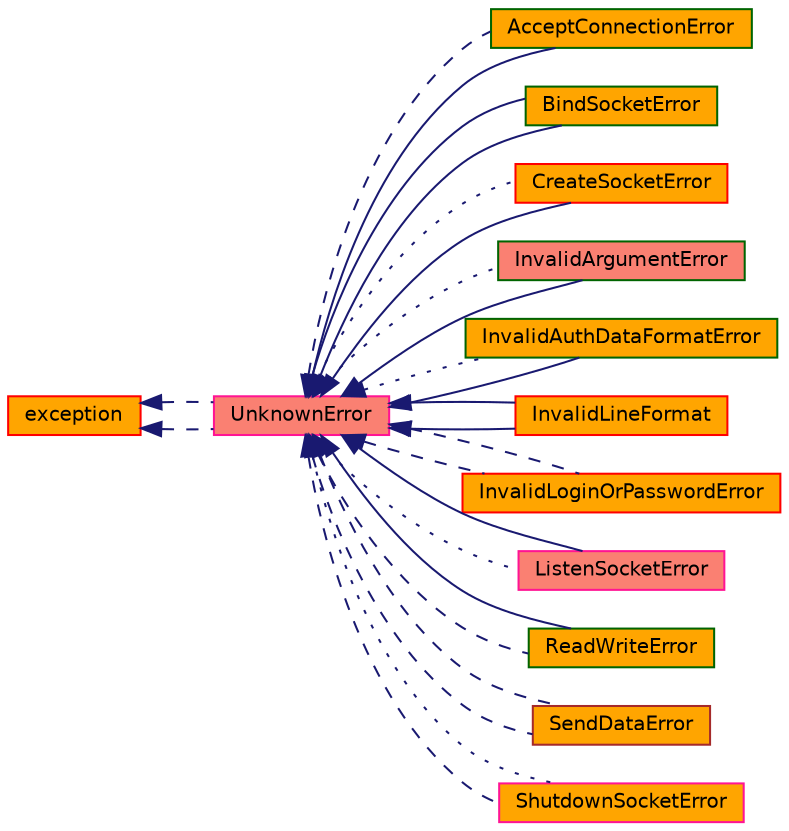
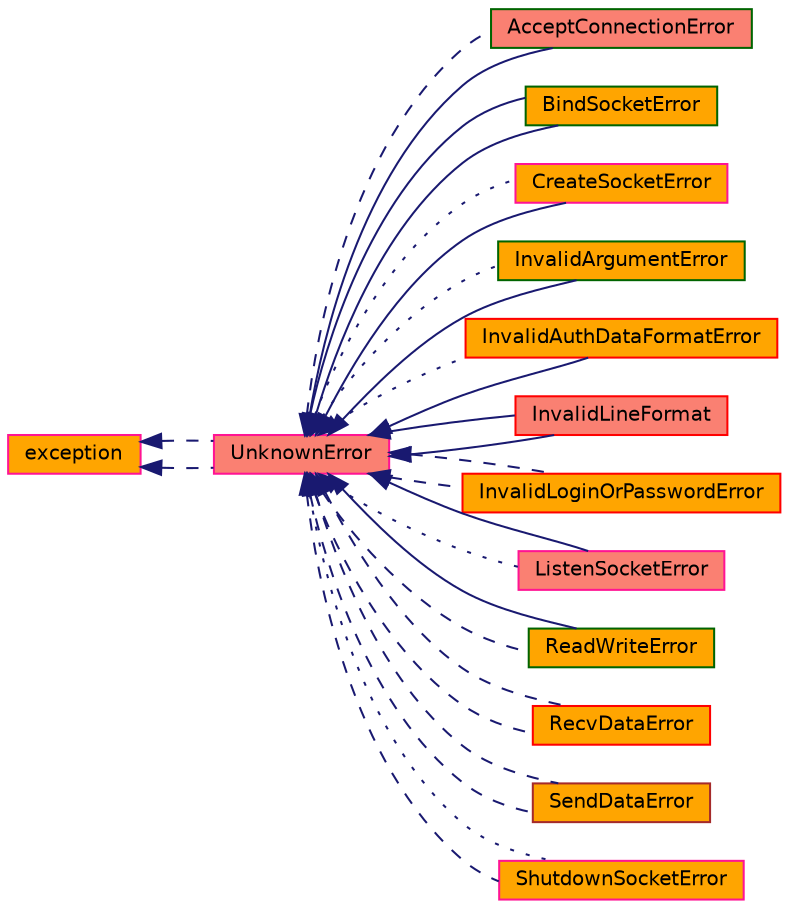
node "AcceptConnectionError": fillcolor orange -> salmon
node "CreateSocketError": color red -> deeppink
node "InvalidArgumentError": fillcolor salmon -> orange
node "InvalidAuthDataFormatError": color darkgreen -> red
node "exception": color red -> deeppink
node "InvalidLineFormat": fillcolor orange -> salmon
node "RecvDataError": added
